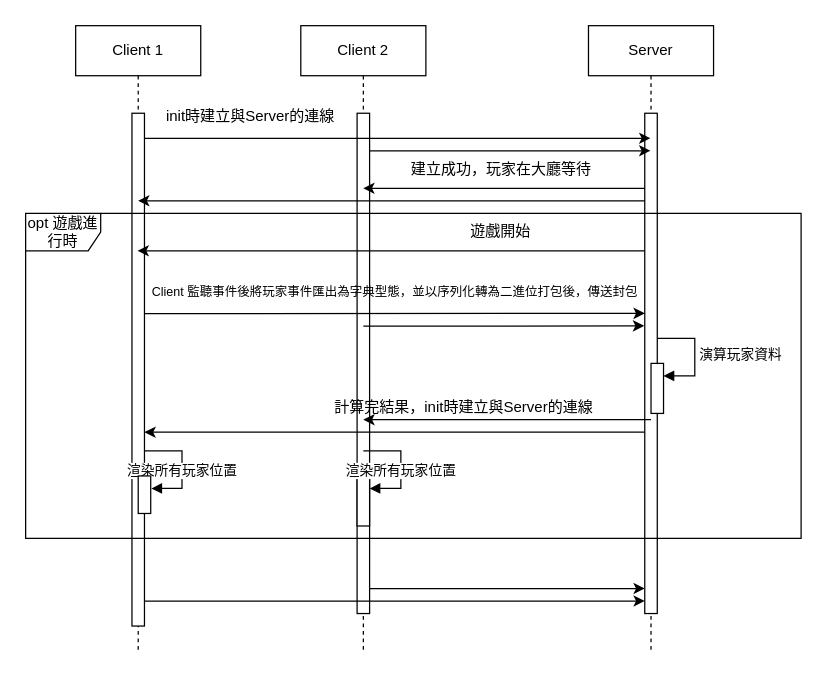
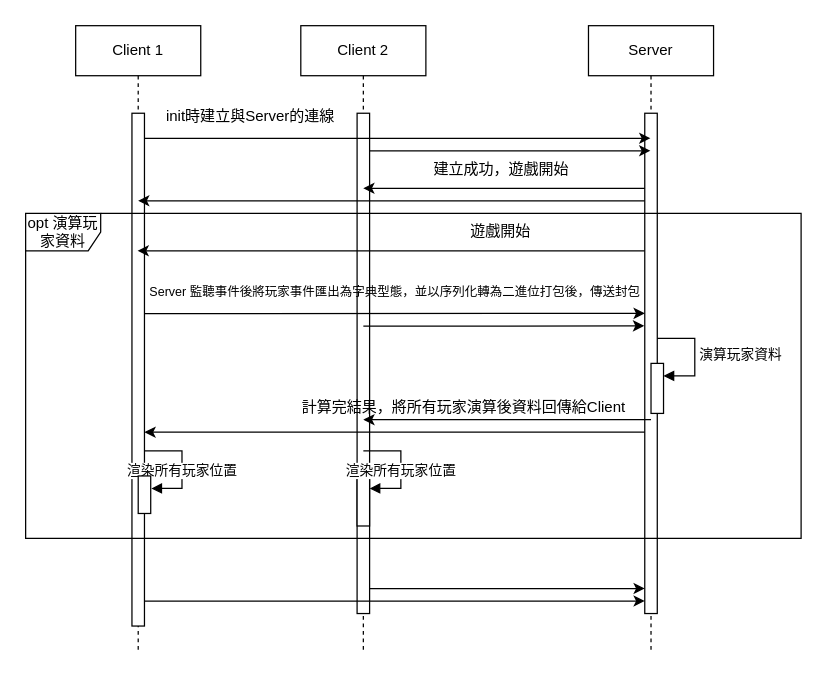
node "建立成功，玩家在大廳等待": label "建立成功，玩家在大廳等待" -> "建立成功，遊戲開始"
node "opt 遊戲進行時": label "opt 遊戲進行時" -> "opt 演算玩家資料"
node "Client 監聽事件後將玩家事件匯出為字典型態，並以序列化轉為二進位打包後，傳送封包": label "Client 監聽事件後將玩家事件匯出為字典型態，並以序列化轉為二進位打包後，傳送封包" -> "Server 監聽事件後將玩家事件匯出為字典型態，並以序列化轉為二進位打包後，傳送封包"
node "計算完結果，init時建立與Server的連線": label "計算完結果，init時建立與Server的連線" -> "計算完結果，將所有玩家演算後資料回傳給Client"
